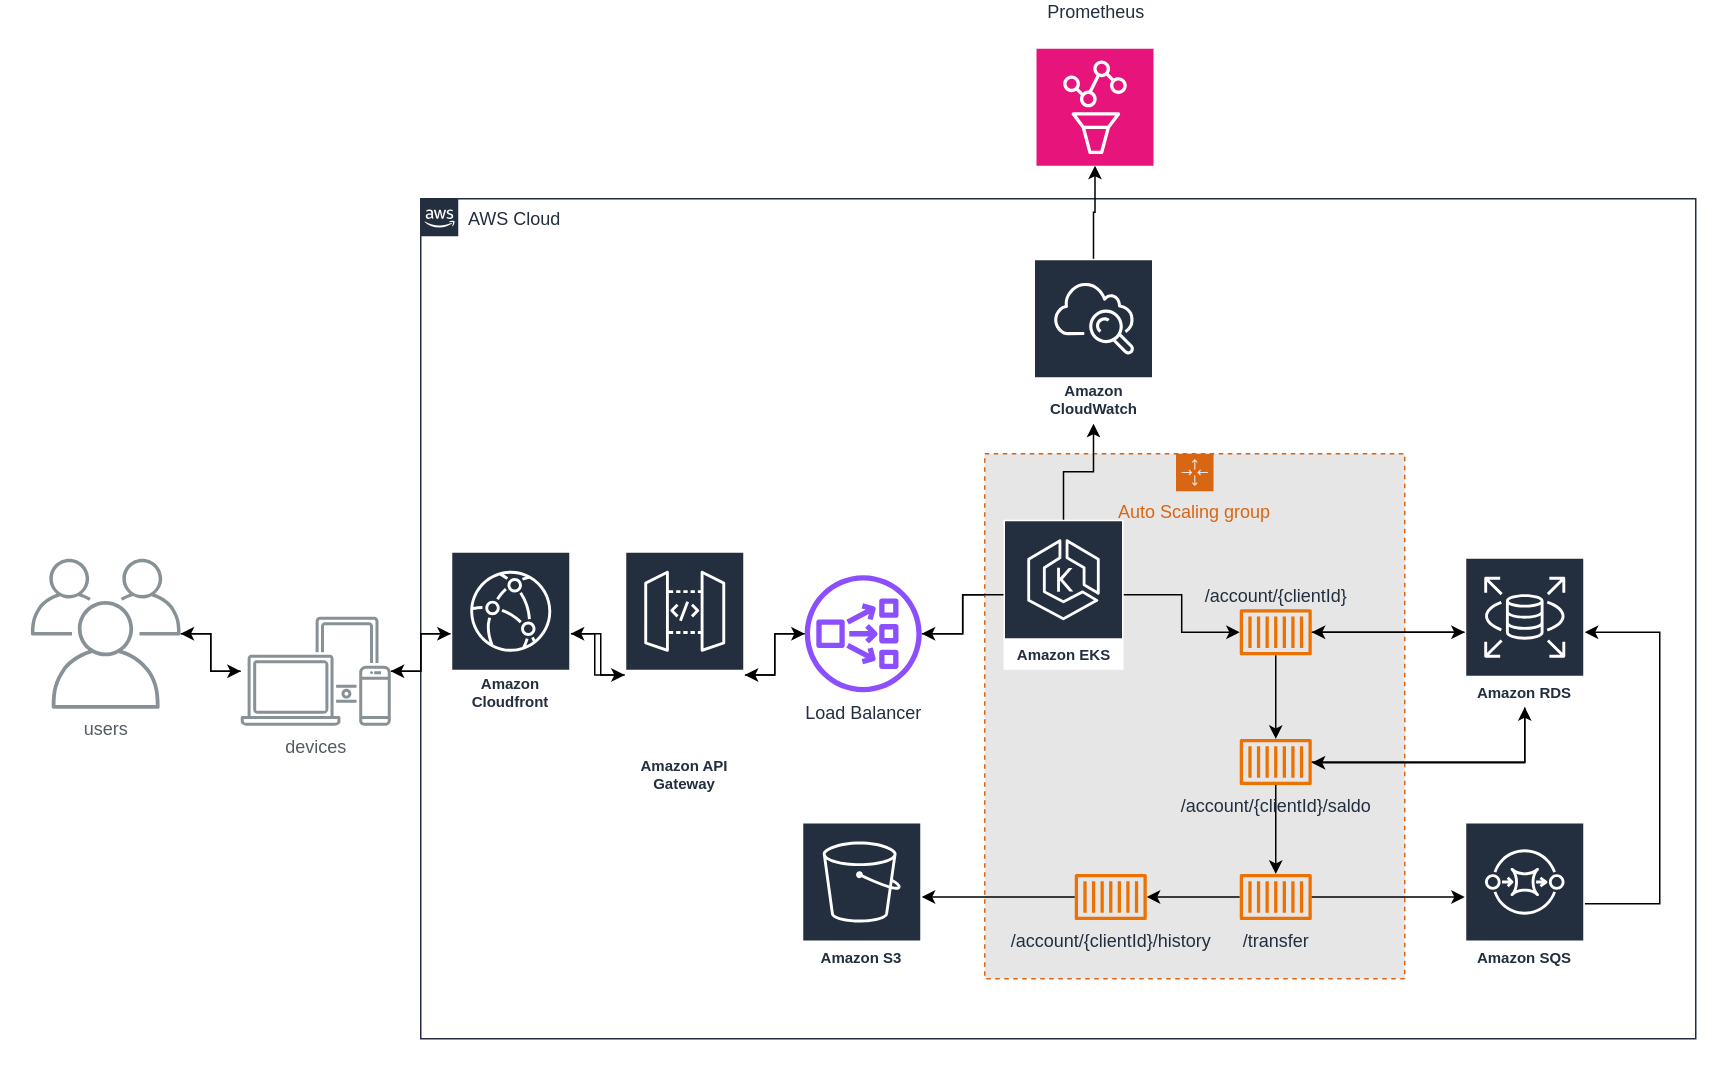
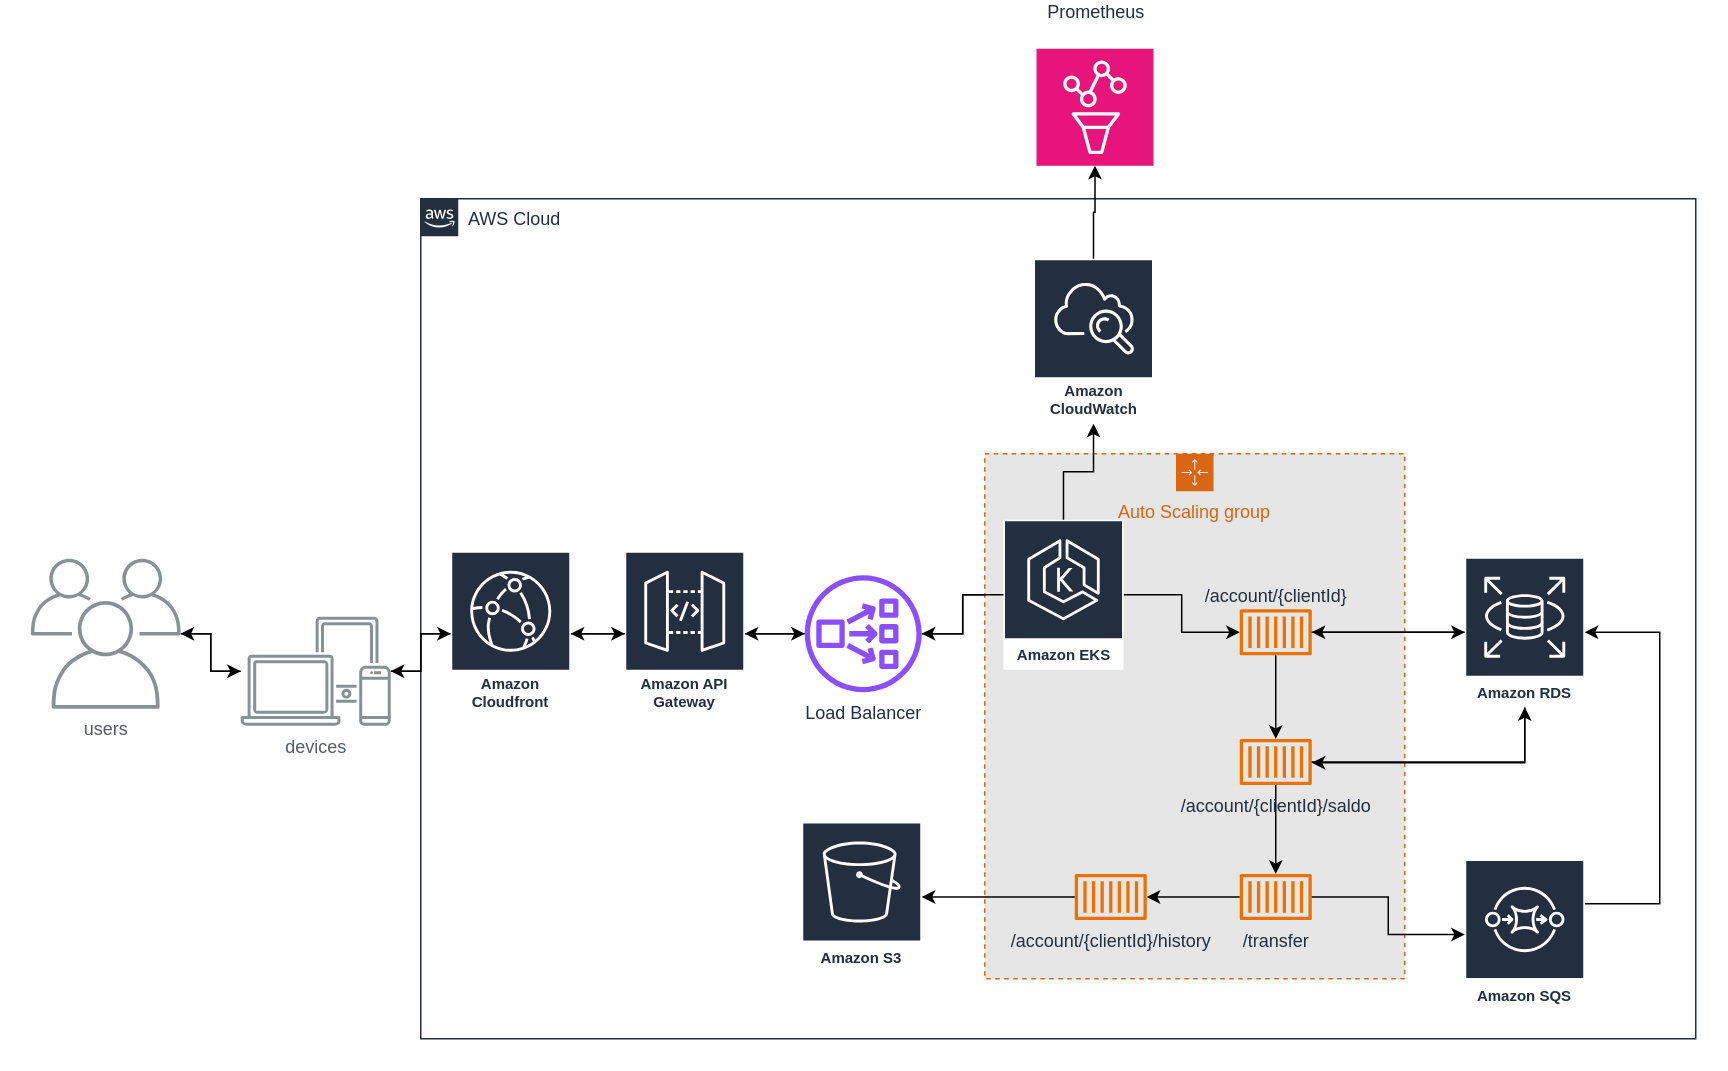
node "Amazon API Gateway": size 120x248 -> 120x165
node "Amazon SQS": moved (1525, 897) -> (1525, 935)
